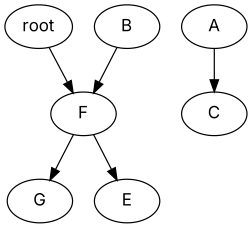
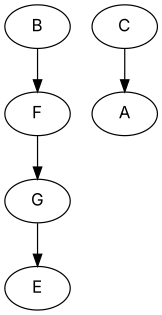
node "root": removed
edge "A" -> "C": reversed
edge "F" -> "E": now "G" -> "E"
